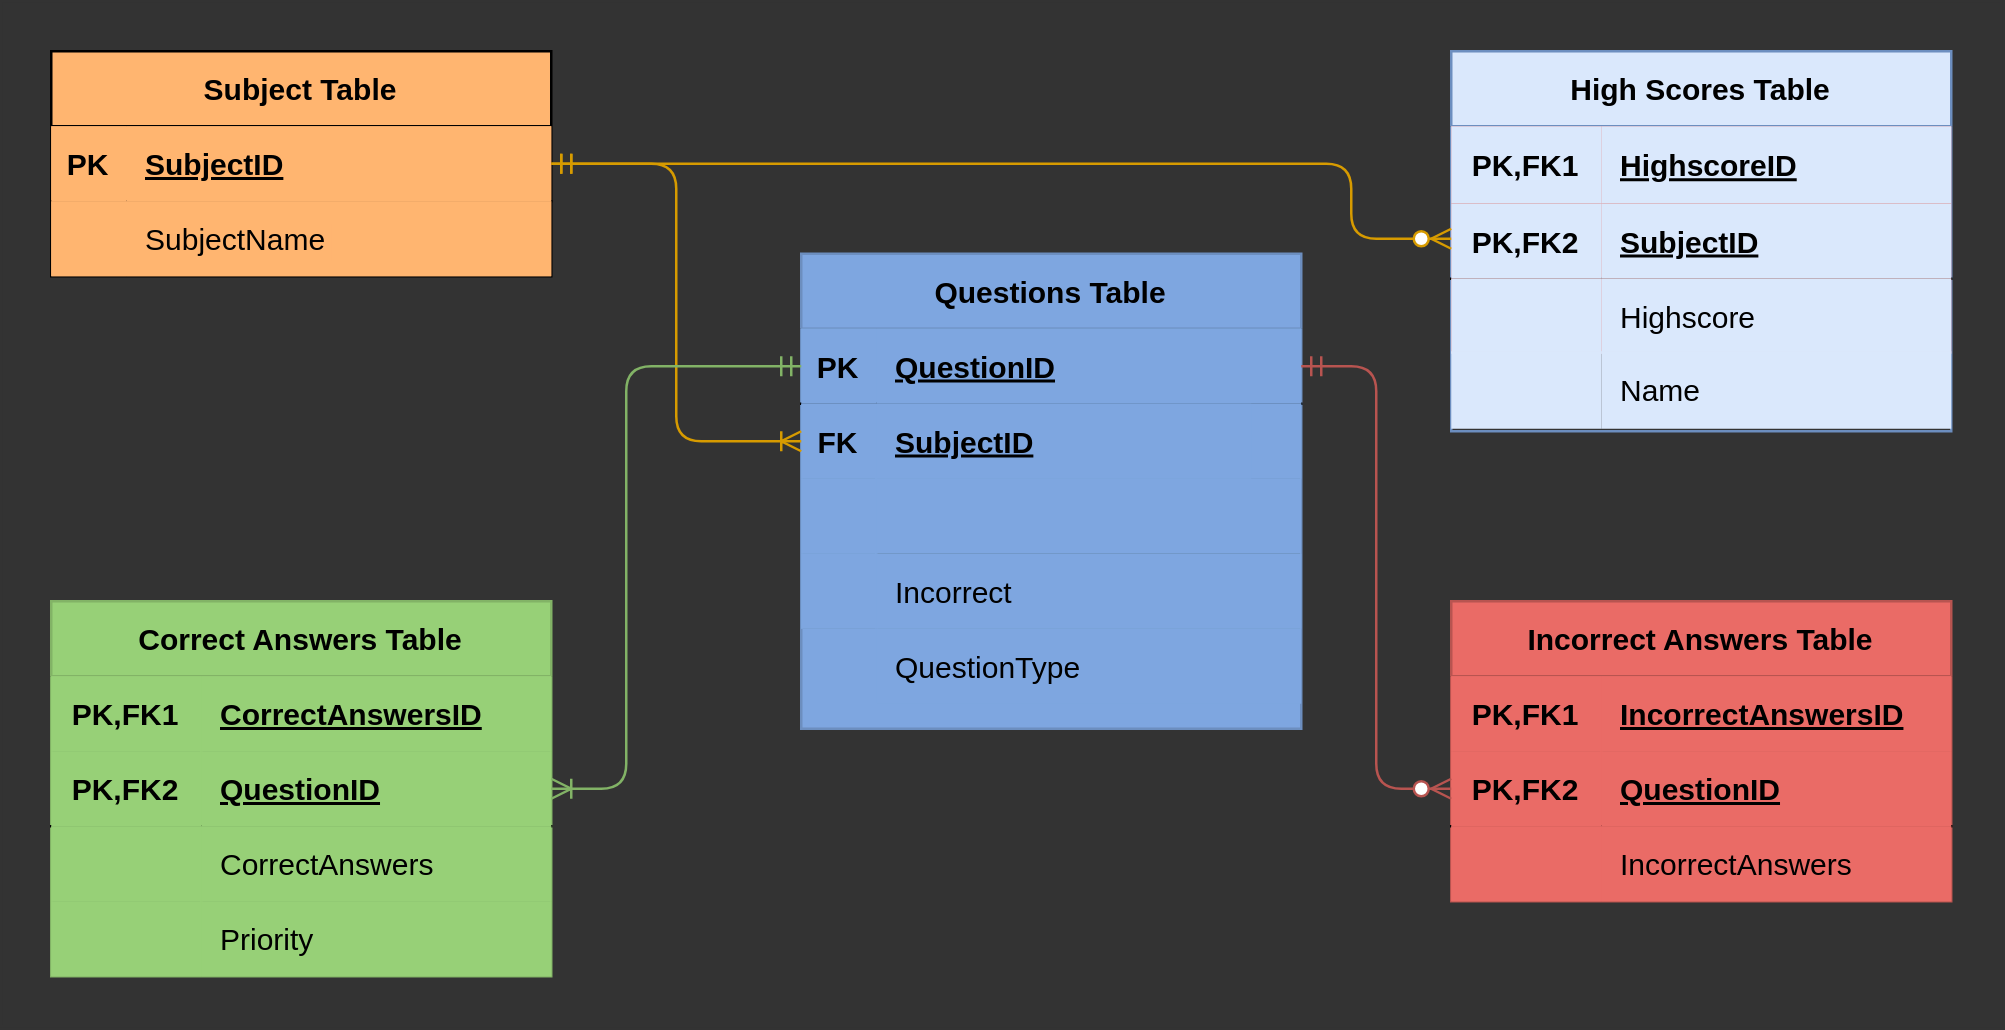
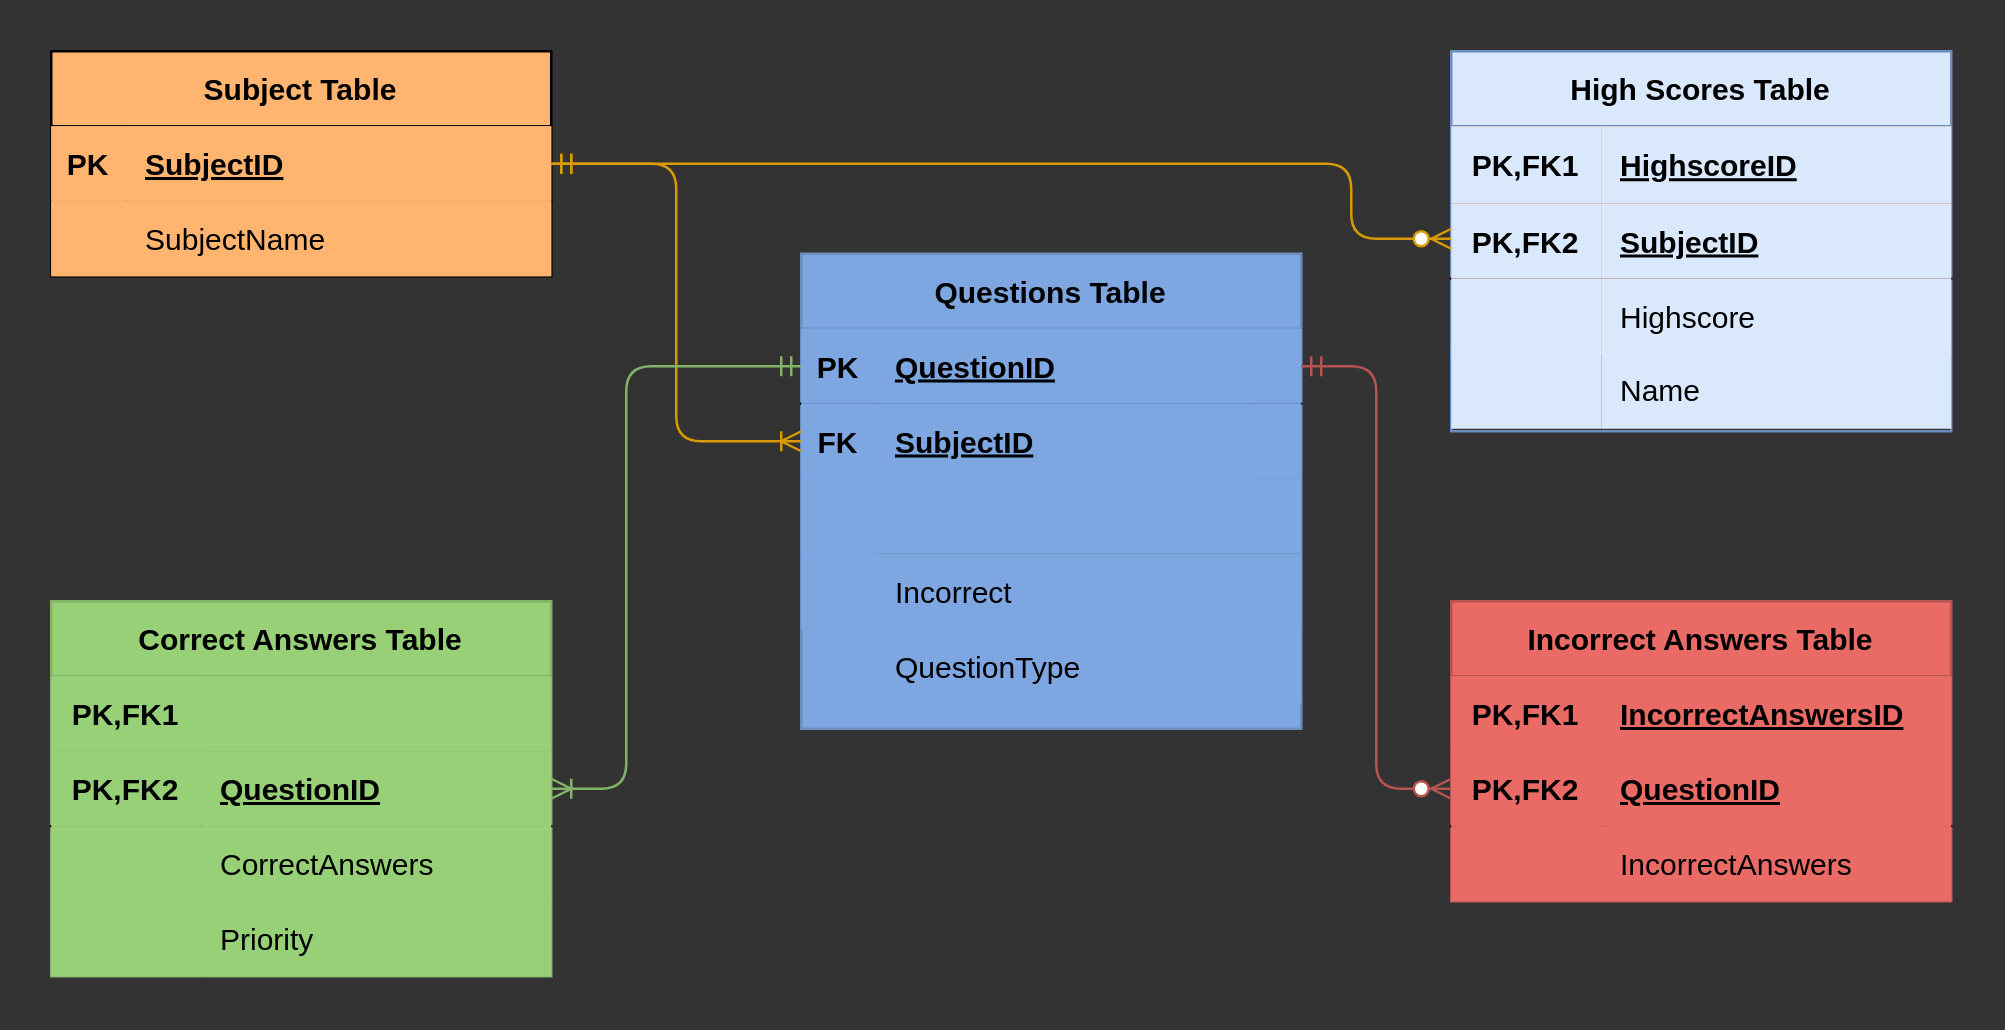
node "CorrectAnswersID": removed
